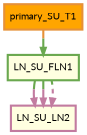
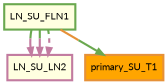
edge "primary_SU_T1" -> "LN_SU_FLN1": reversed
